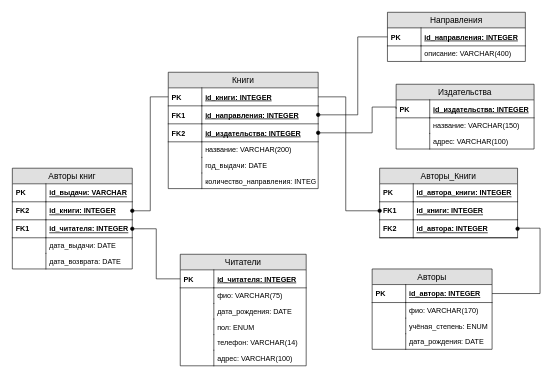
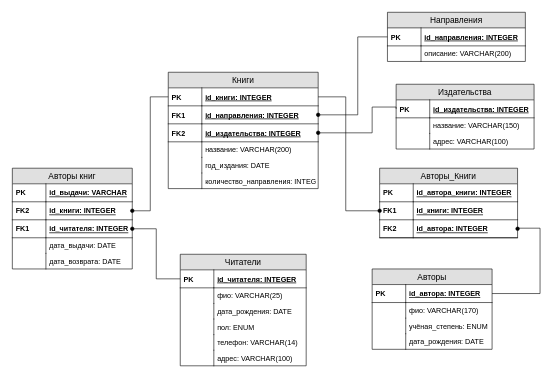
node "описание: VARCHAR(400)": label "описание: VARCHAR(400)" -> "описание: VARCHAR(200)"
node "год_выдачи: DATE": label "год_выдачи: DATE" -> "год_издания: DATE"
node "фио: VARCHAR(75)": label "фио: VARCHAR(75)" -> "фио: VARCHAR(25)"
